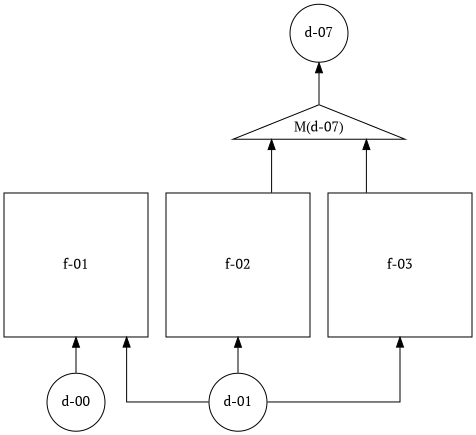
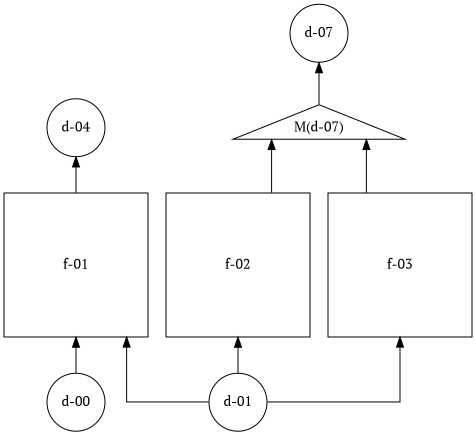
node "d-04": added
